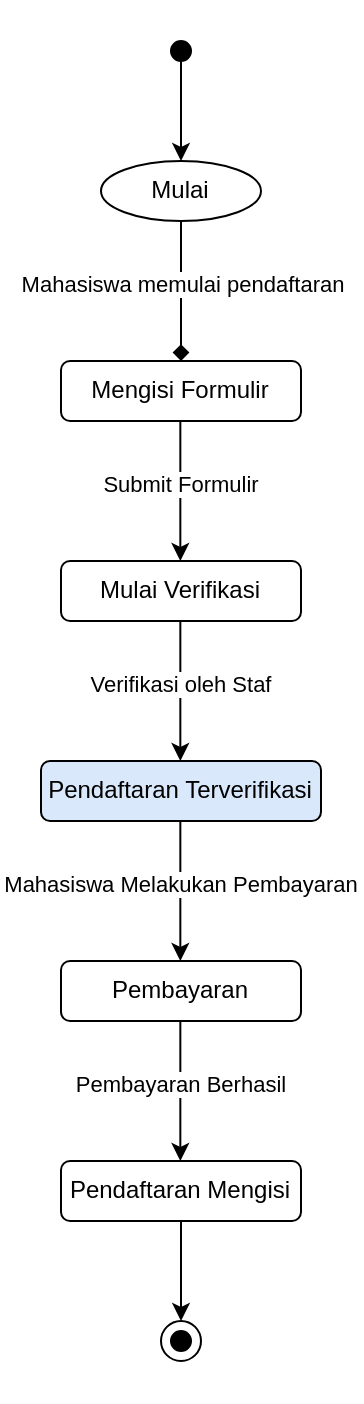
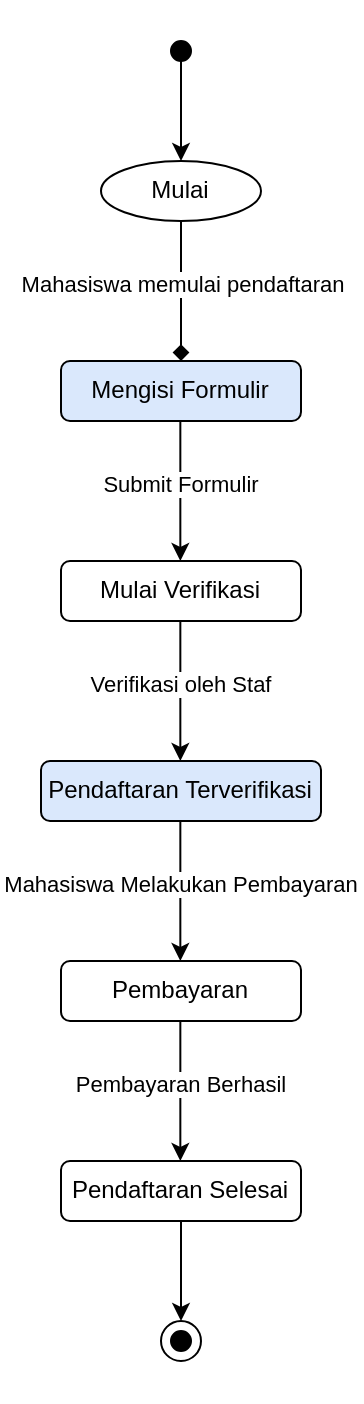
node "Mengisi Formulir": fillcolor #ffffff -> #dae8fc
node "Pendaftaran Mengisi": label "Pendaftaran Mengisi" -> "Pendaftaran Selesai"
